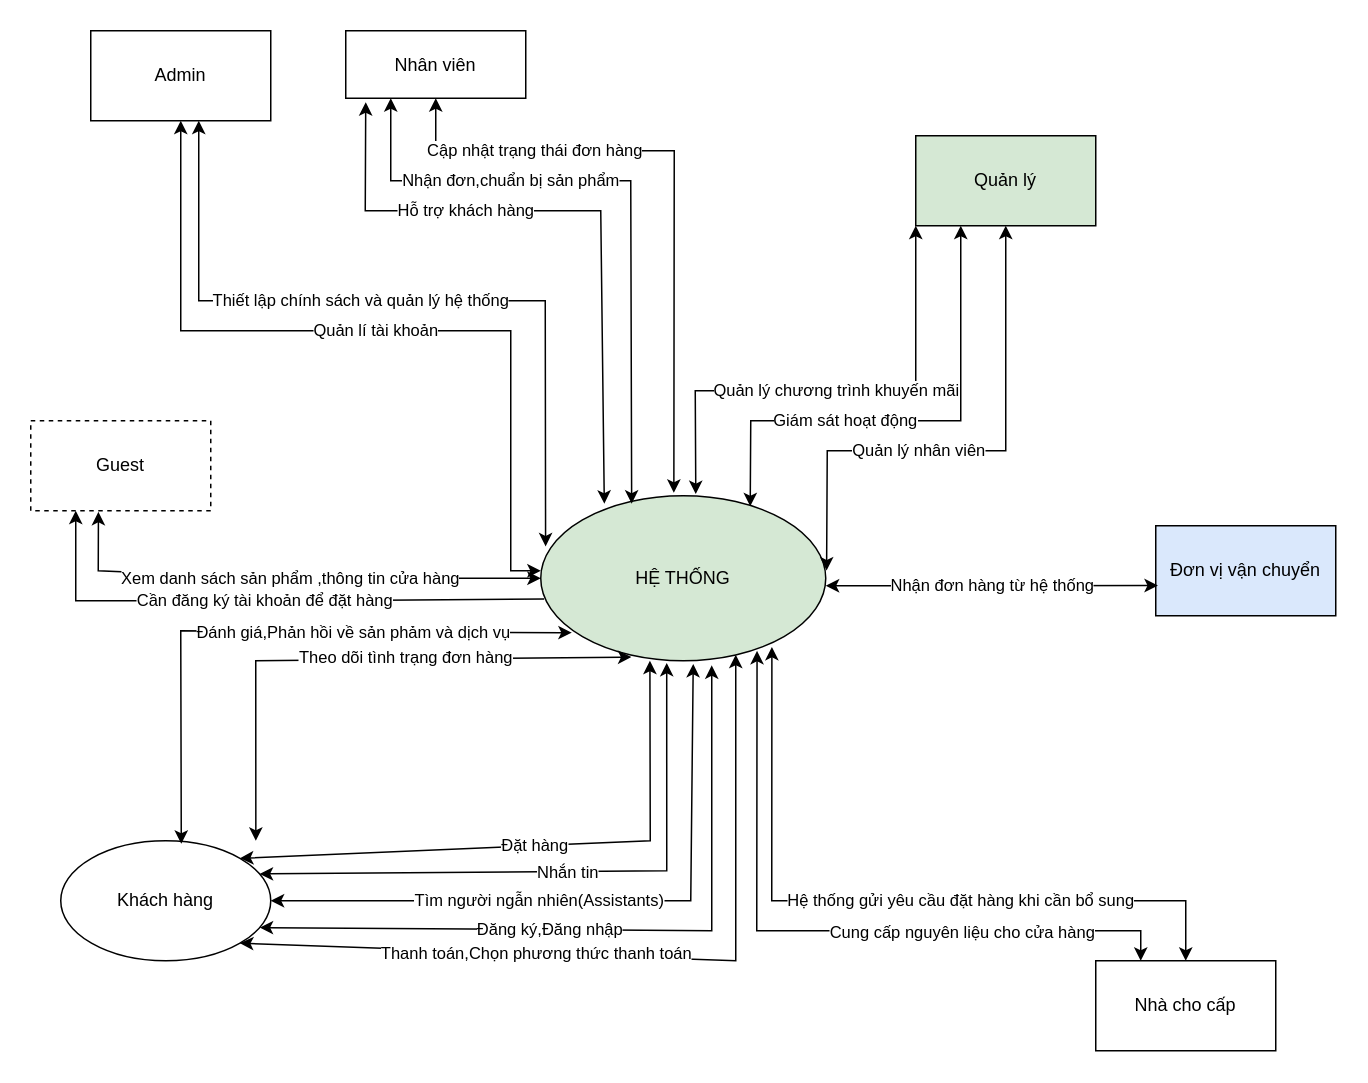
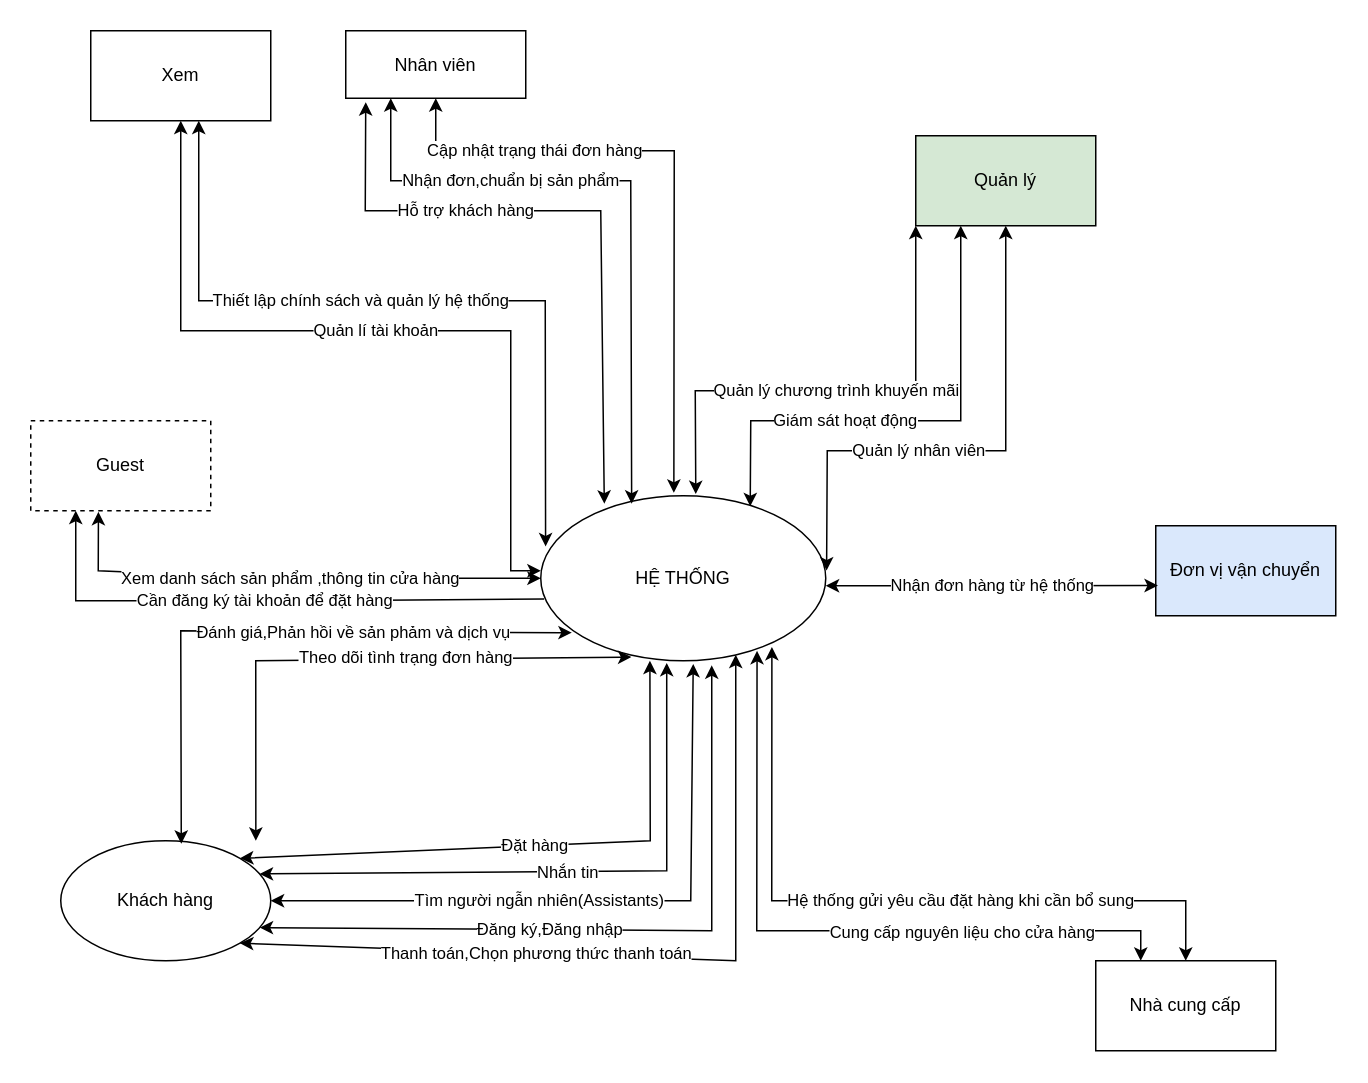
node "Admin": label "Admin" -> "Xem"
node "HỆ THỐNG": fillcolor #d5e8d4 -> #ffffff
node "Nhà cho cấp": label "Nhà cho cấp" -> "Nhà cung cấp"
